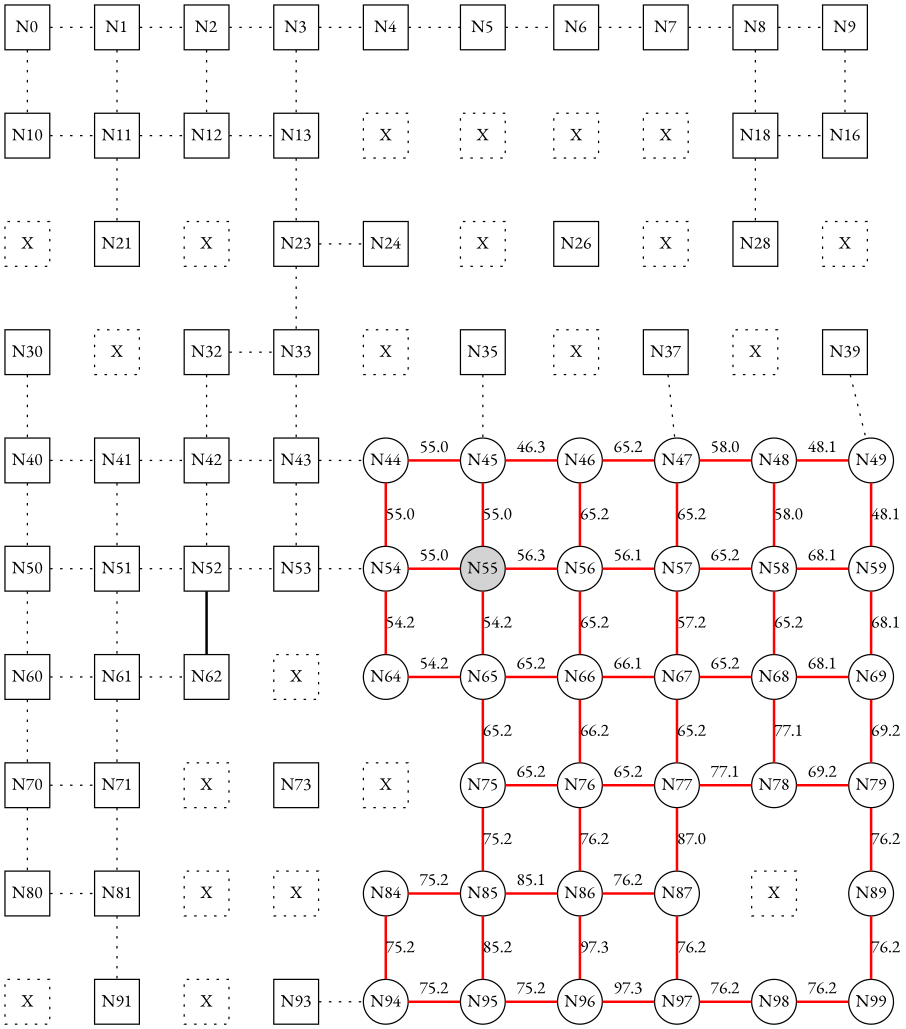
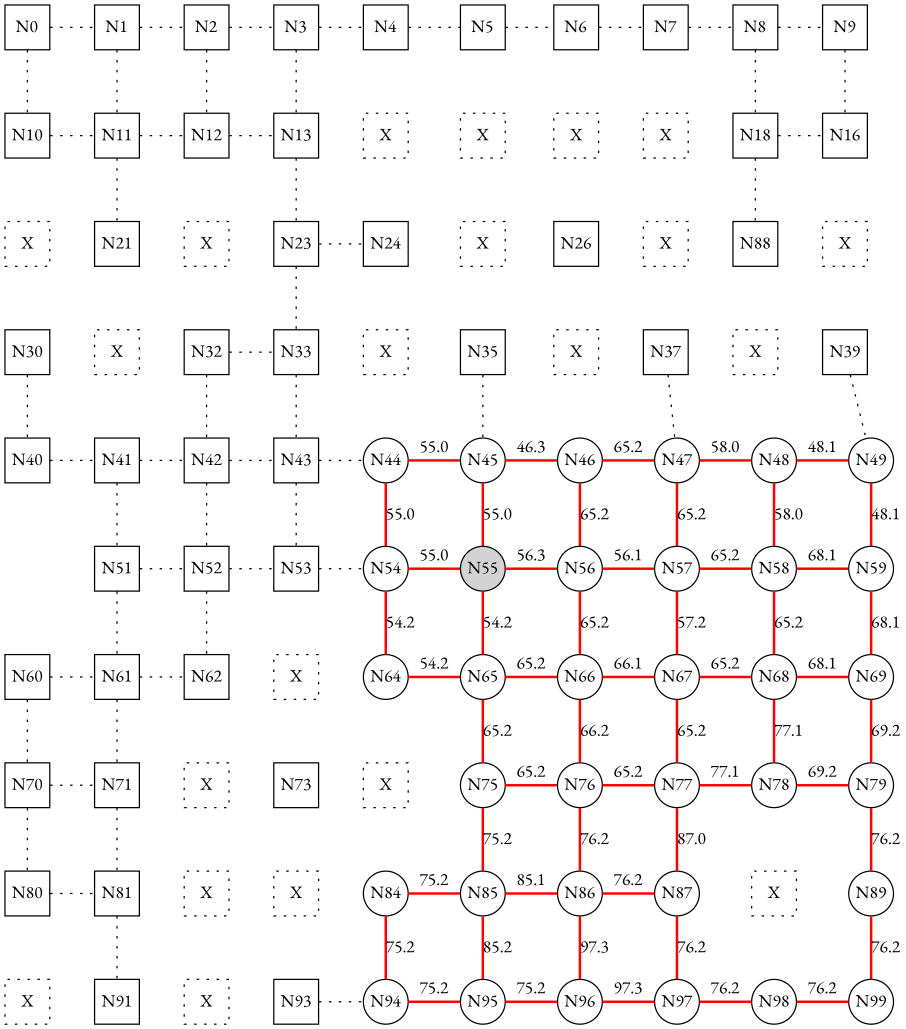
node "N28": label "N28" -> "N88"
node "N50": removed
edge "N52" -- "N62": style bold -> dotted
